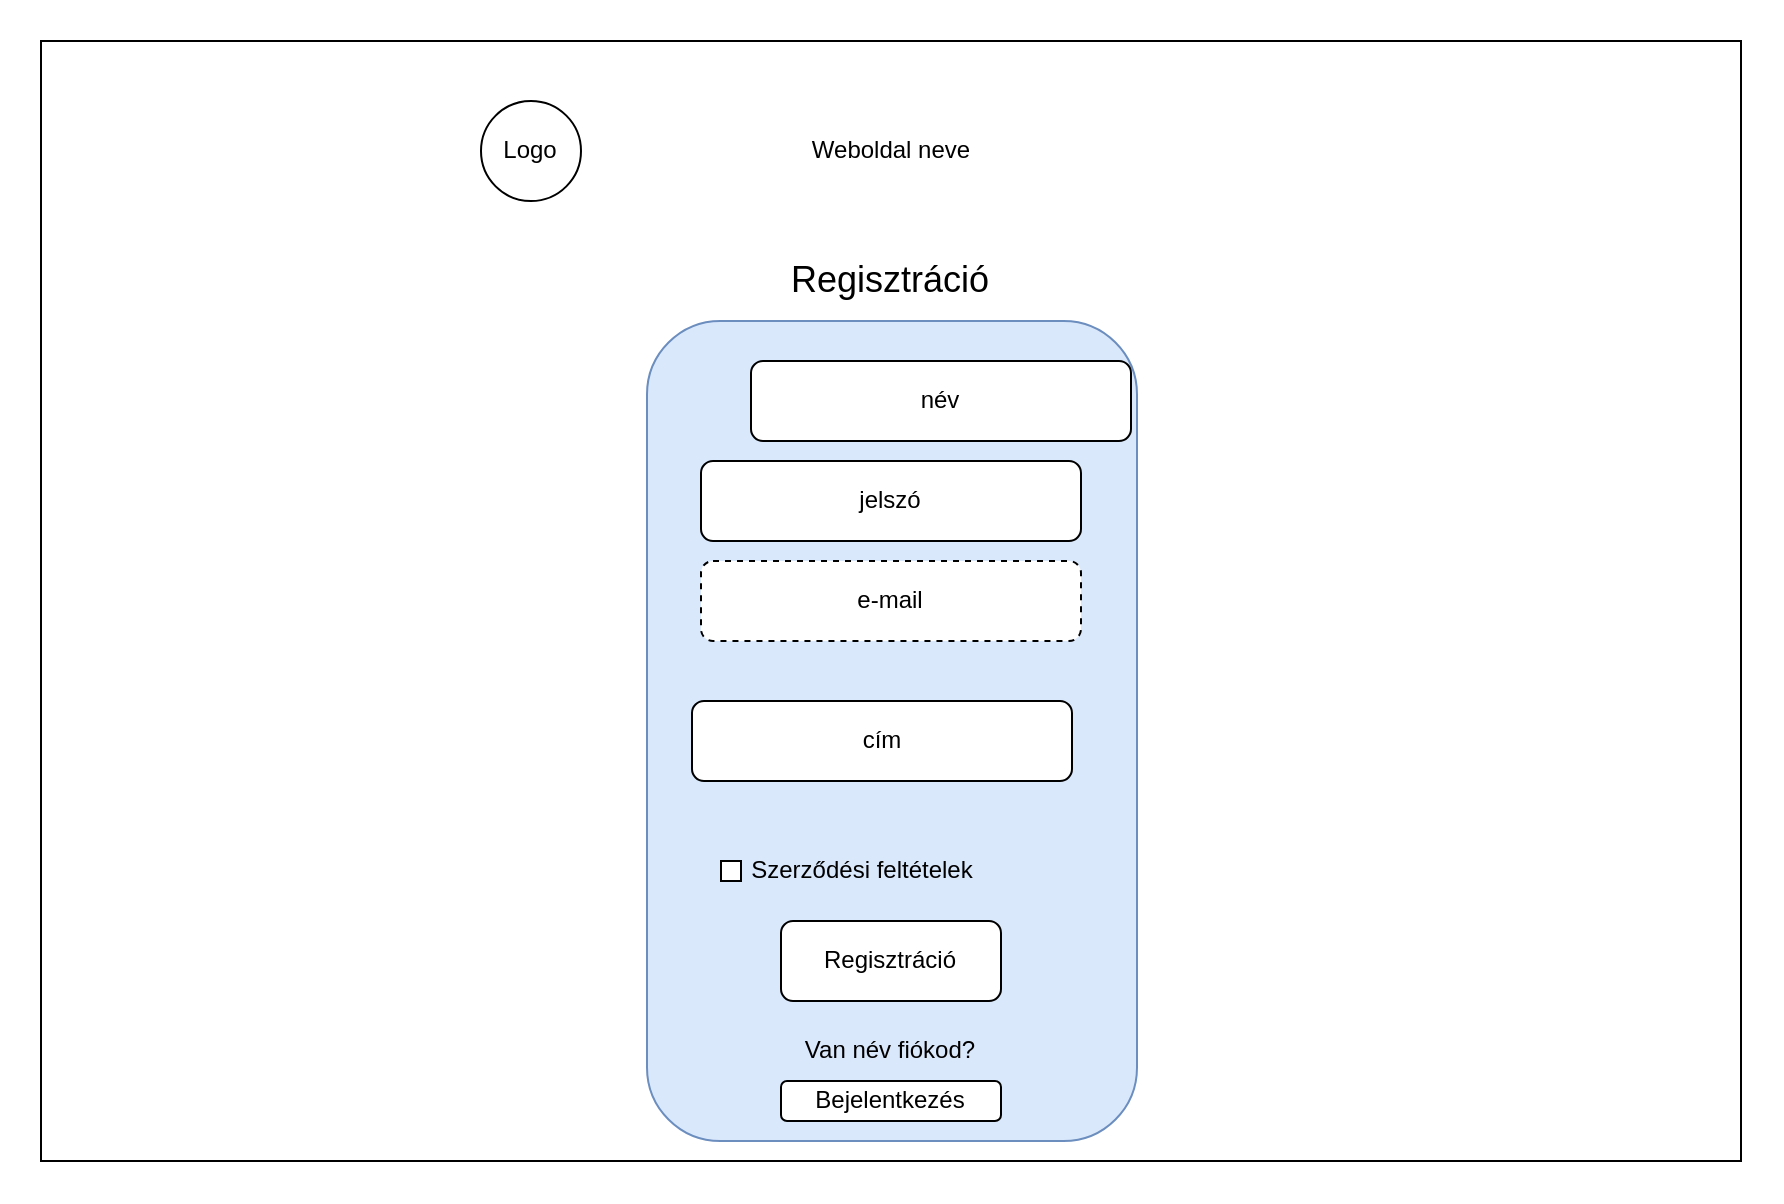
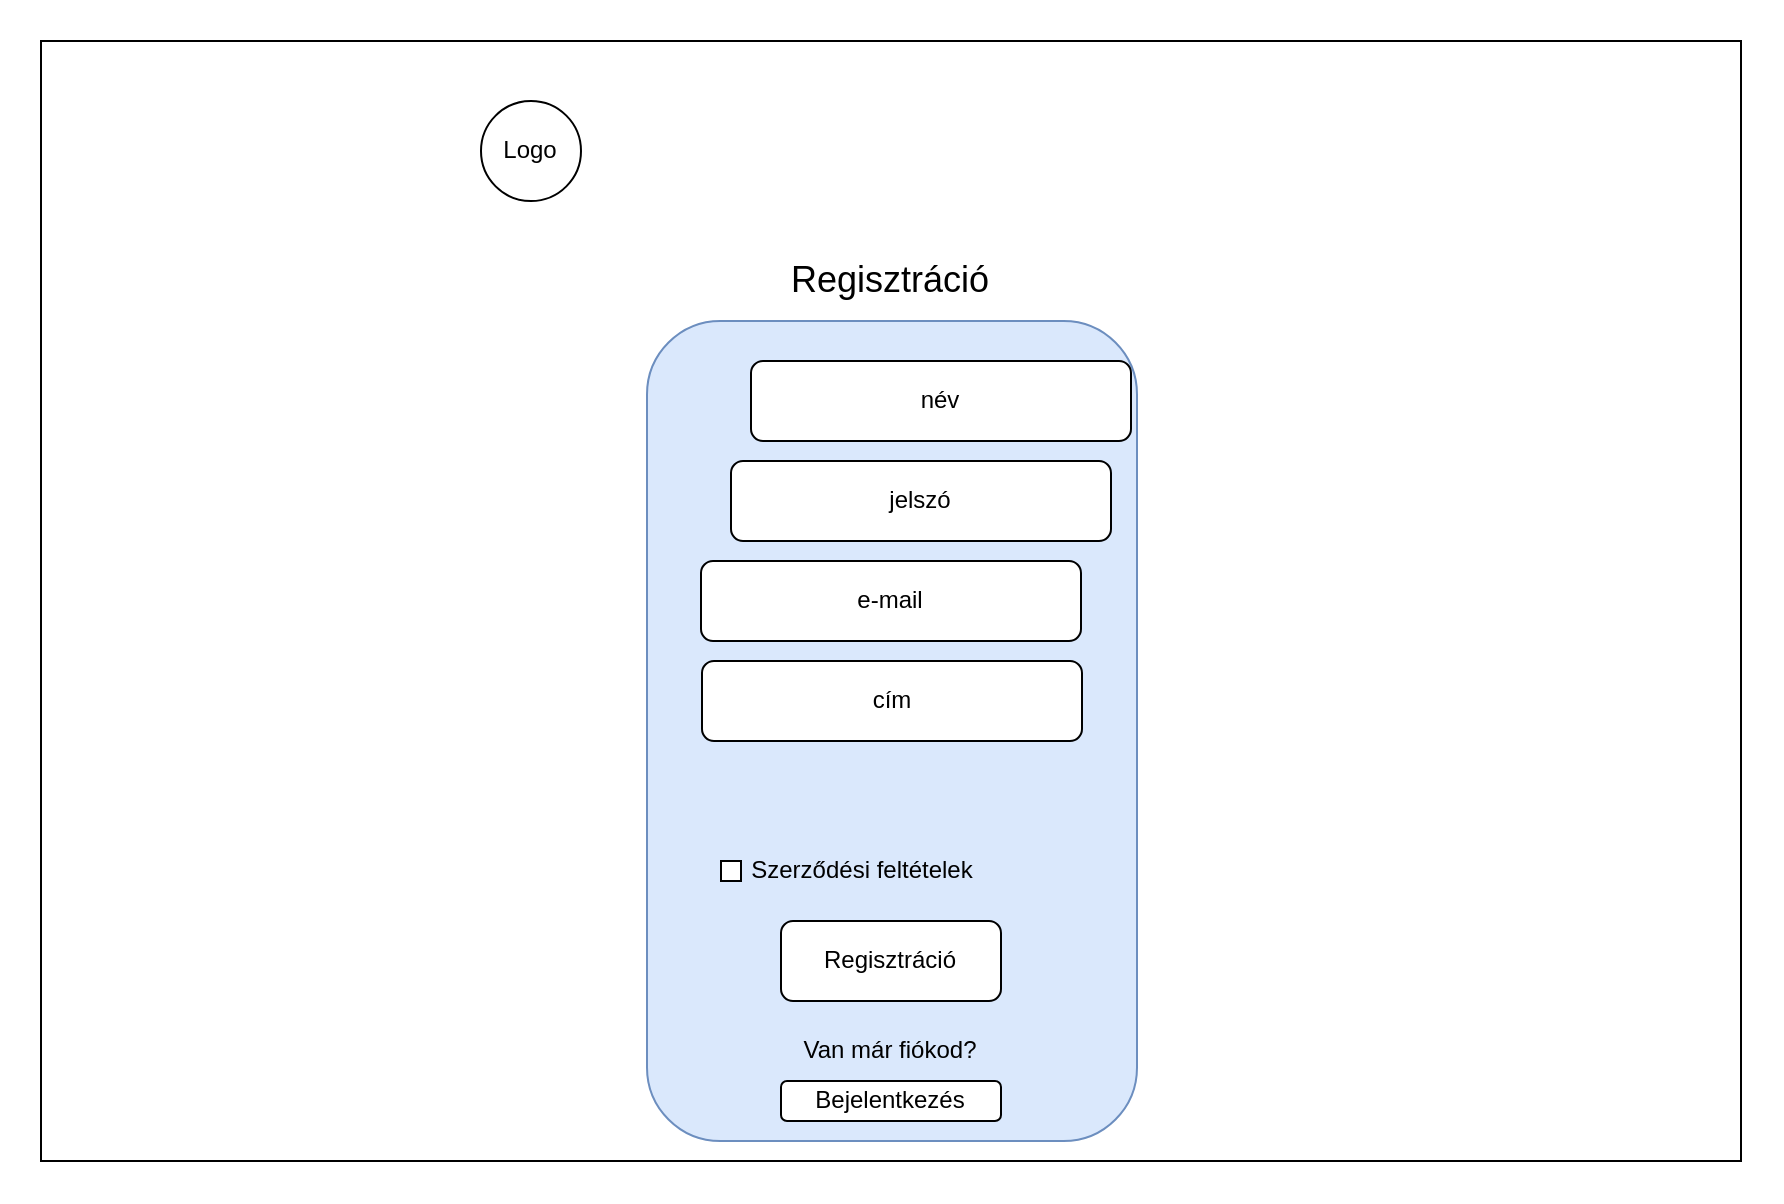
node "Weboldal neve": removed
node "jelszó": moved (891, 501) -> (921, 501)
node "e-mail": style dashed -> solid
node "cím": moved (882, 741) -> (892, 701)
node "Van név fiókod?": label "Van név fiókod?" -> "Van már fiókod?"
